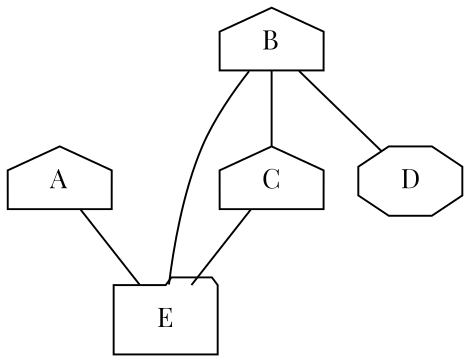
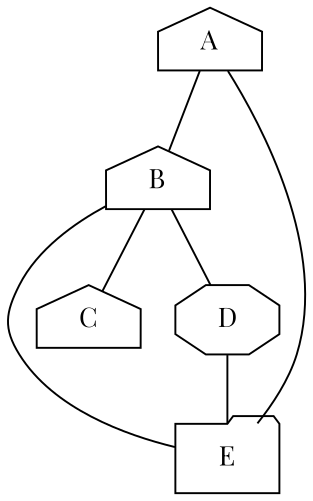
edge "A" -- "B": added
edge "C" -- "E": now "D" -- "E"
